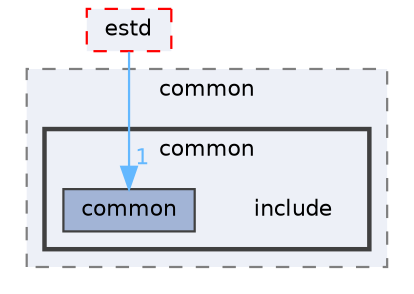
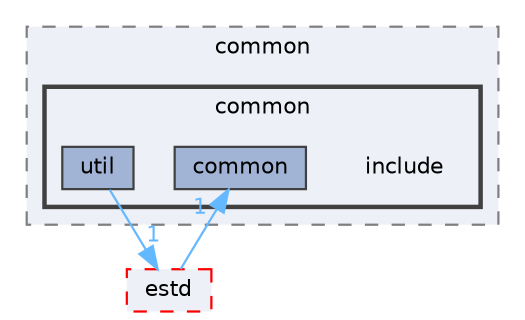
node "util": added
